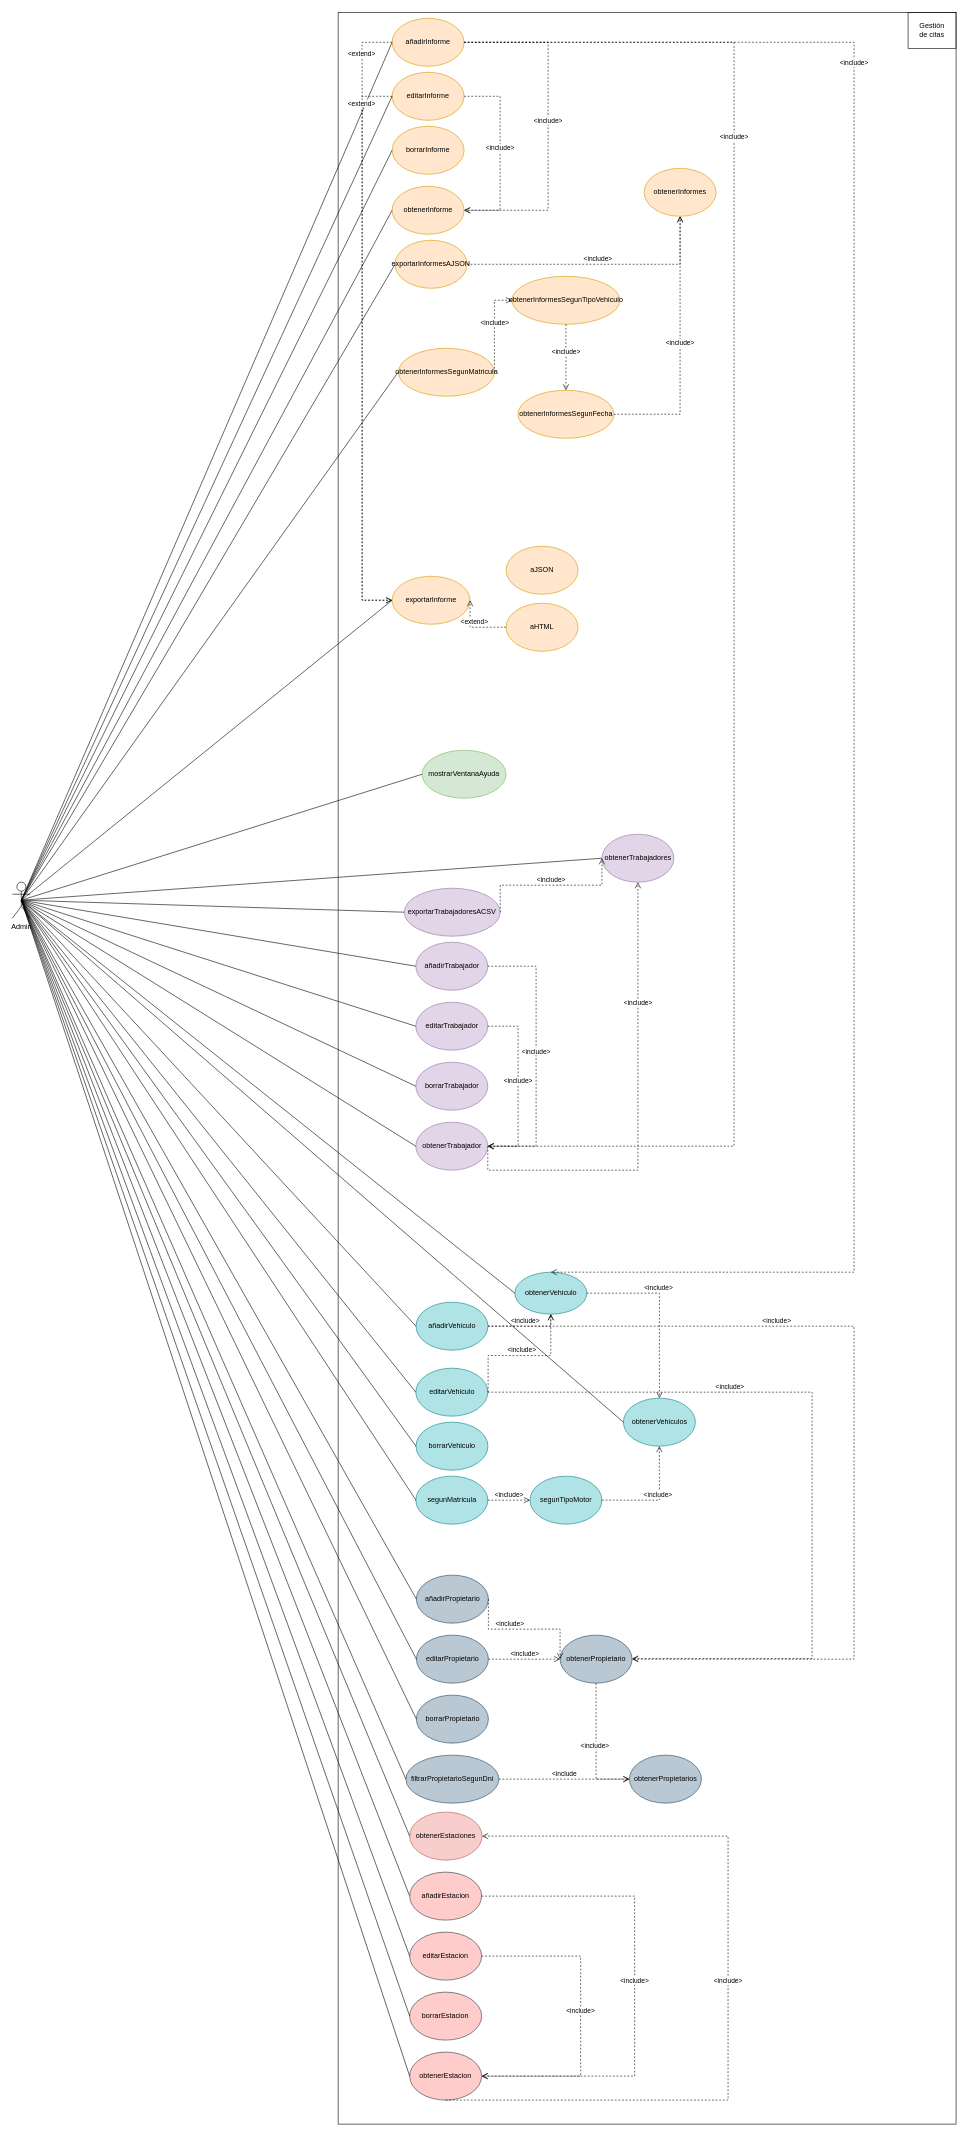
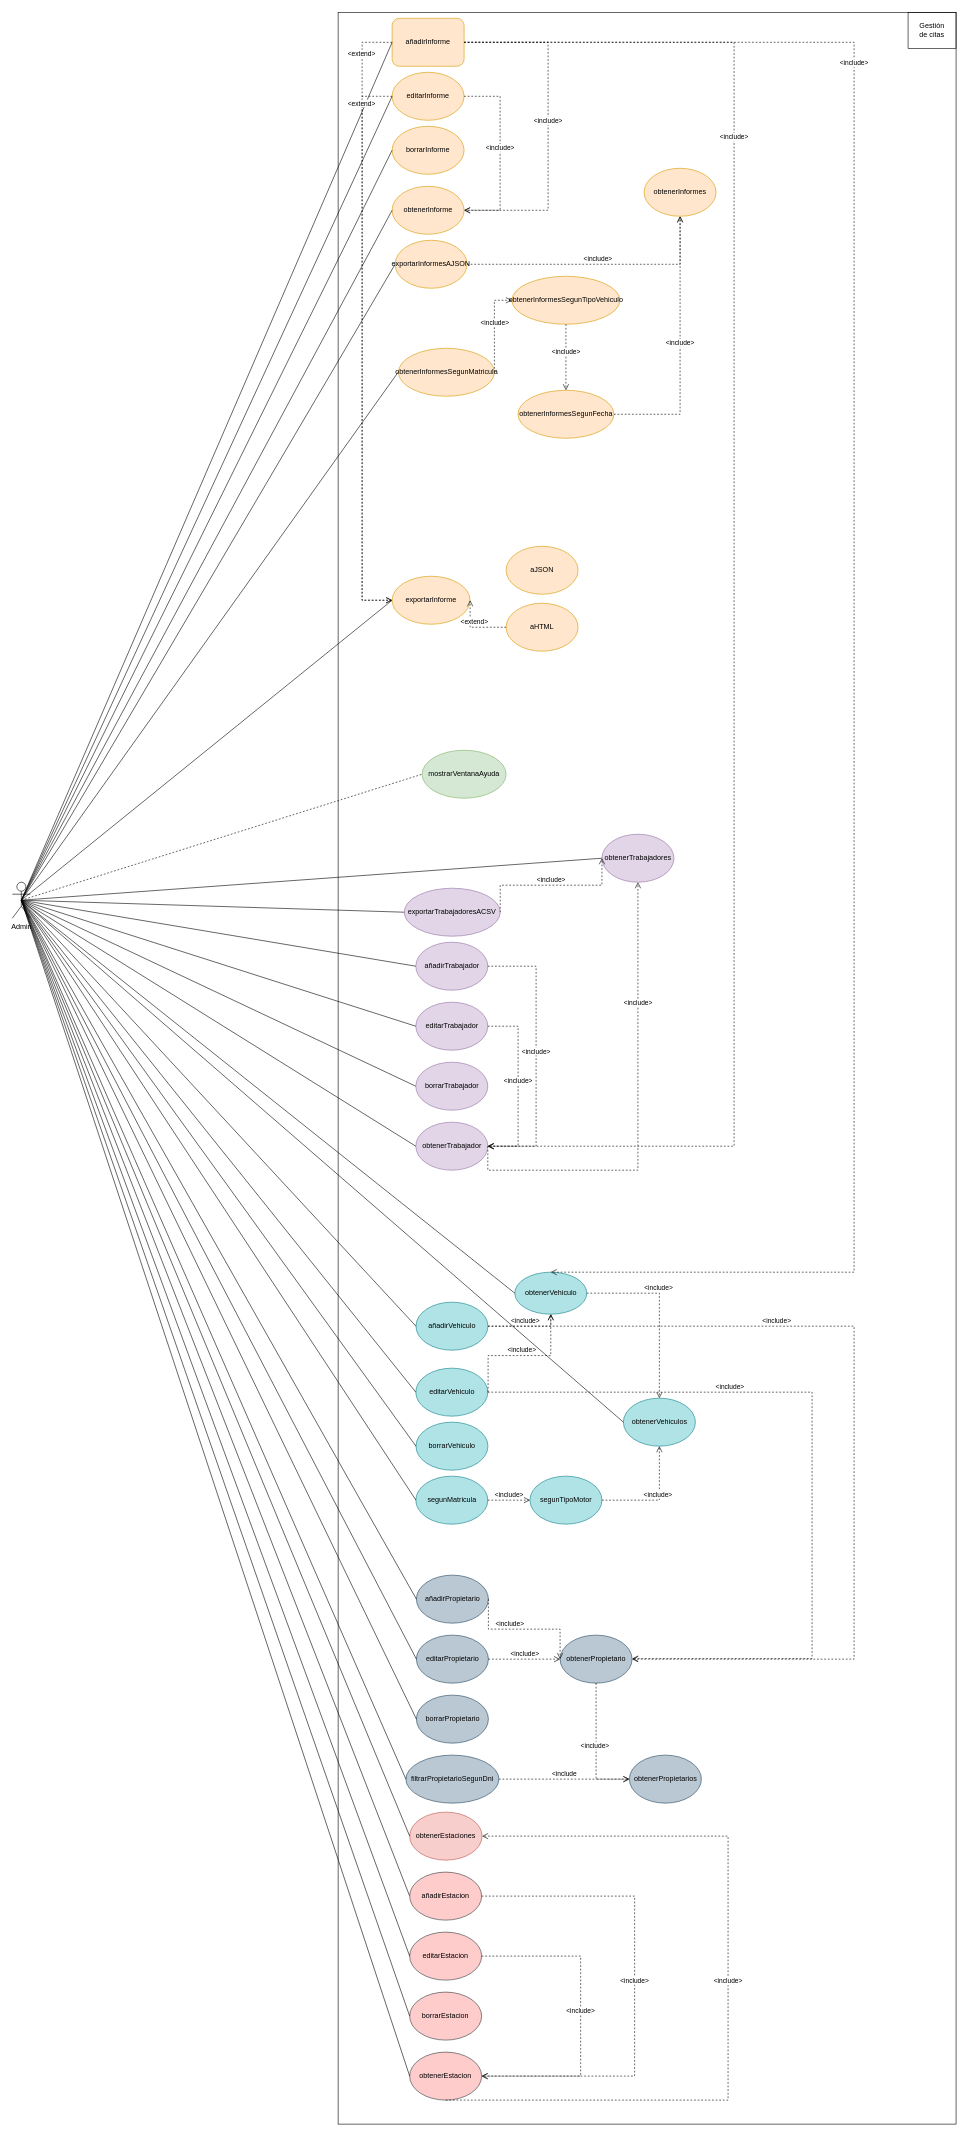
node "añadirInforme": shape ellipse -> rounded rectangle
edge "mostrarVentanaAyuda" -- "Admin": style solid -> dashed
